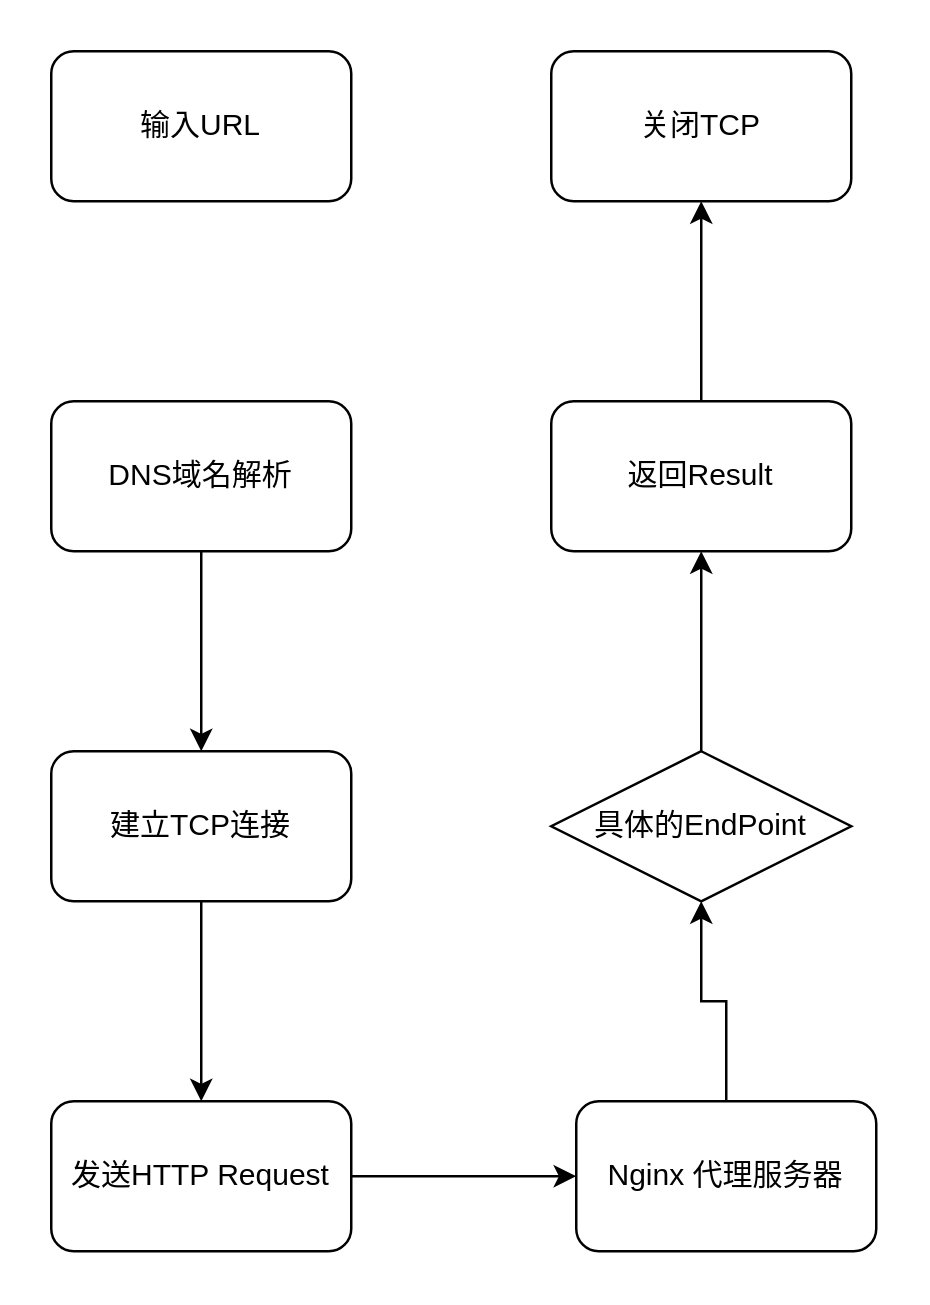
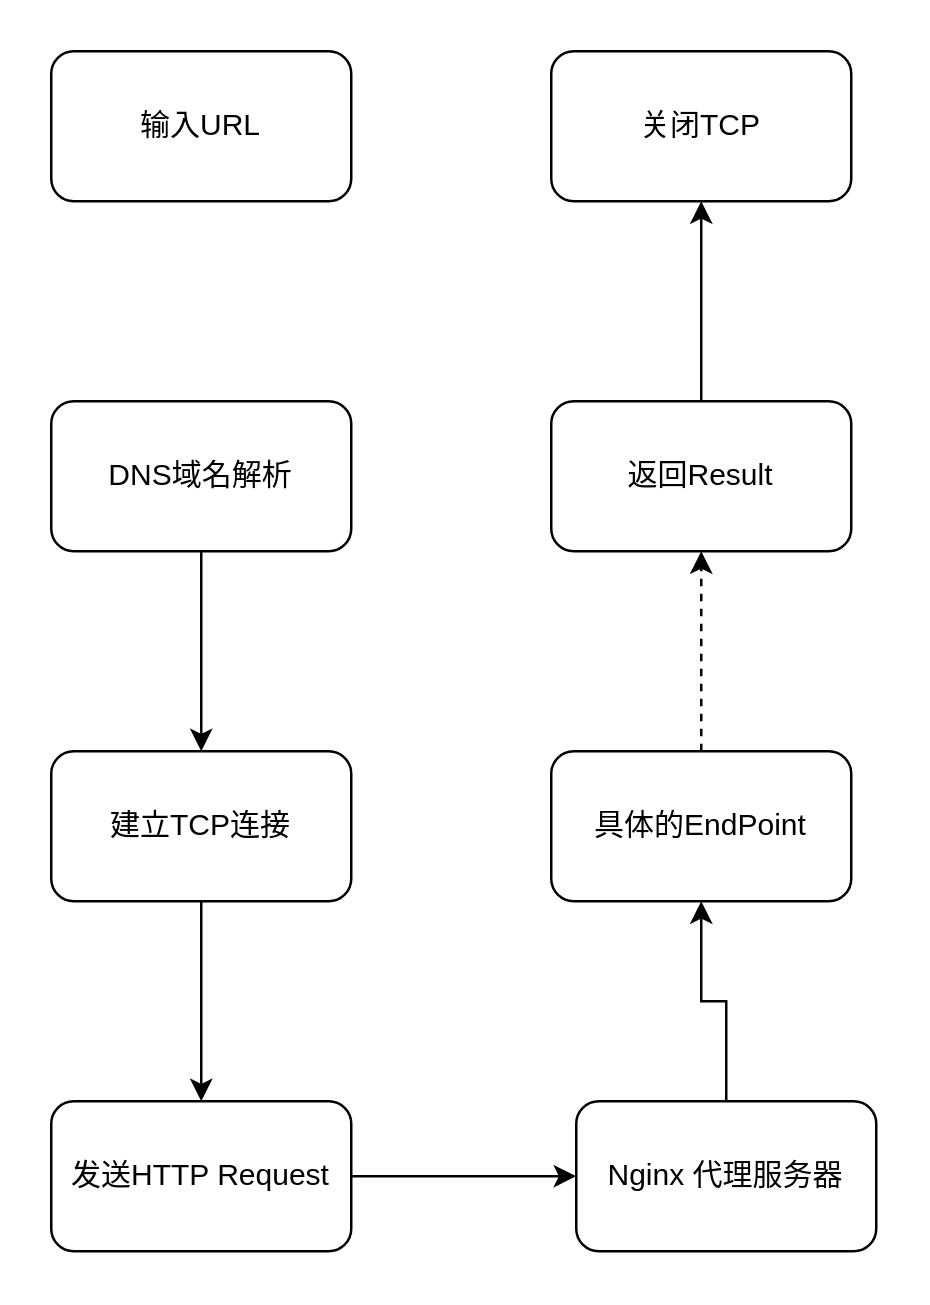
edge "具体的EndPoint" -> "返回Result": style solid -> dashed
node "具体的EndPoint": shape diamond -> rounded rectangle
